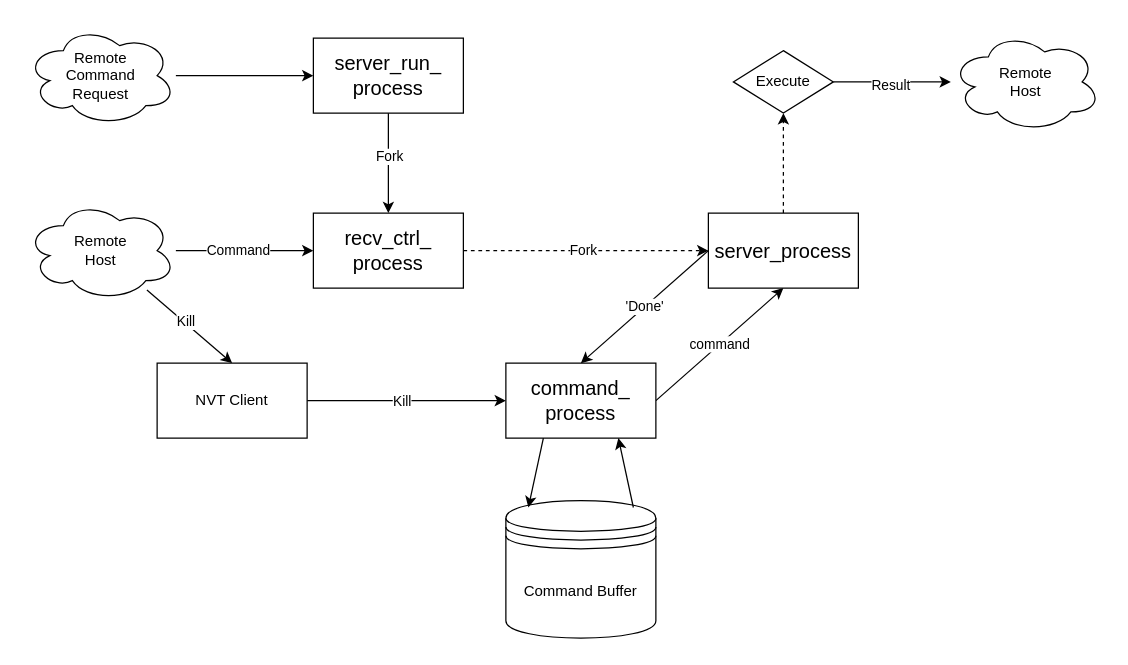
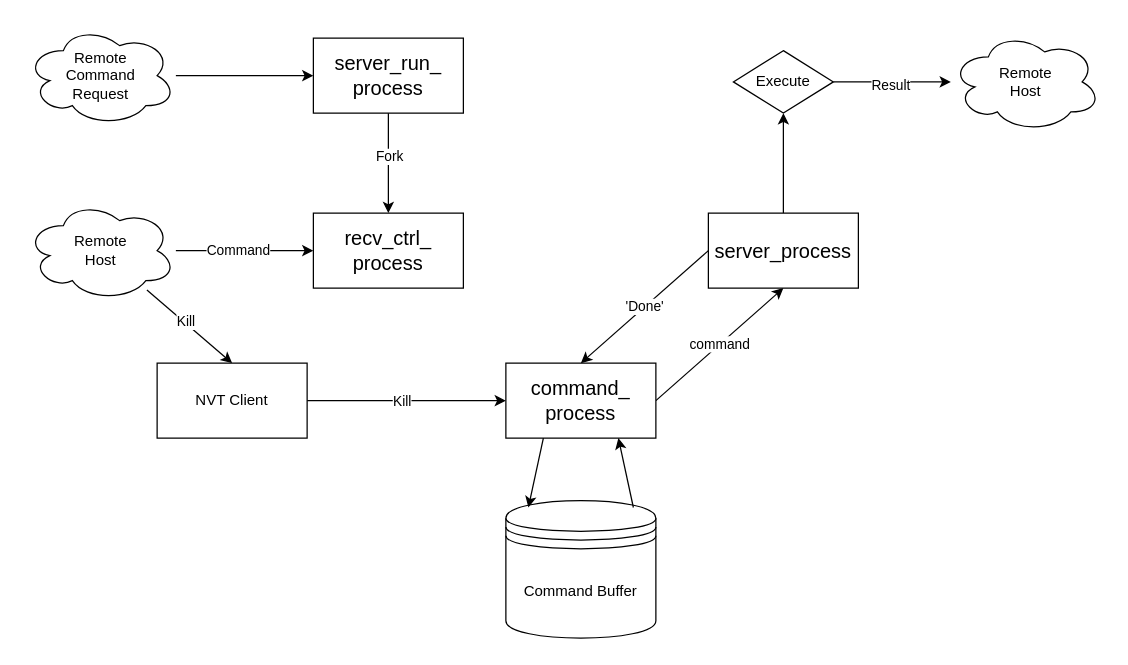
edge "server_process" -> "Execute": style dashed -> solid
edge "recv_ctrl_ process" -> "server_process": removed, label "Fork"
